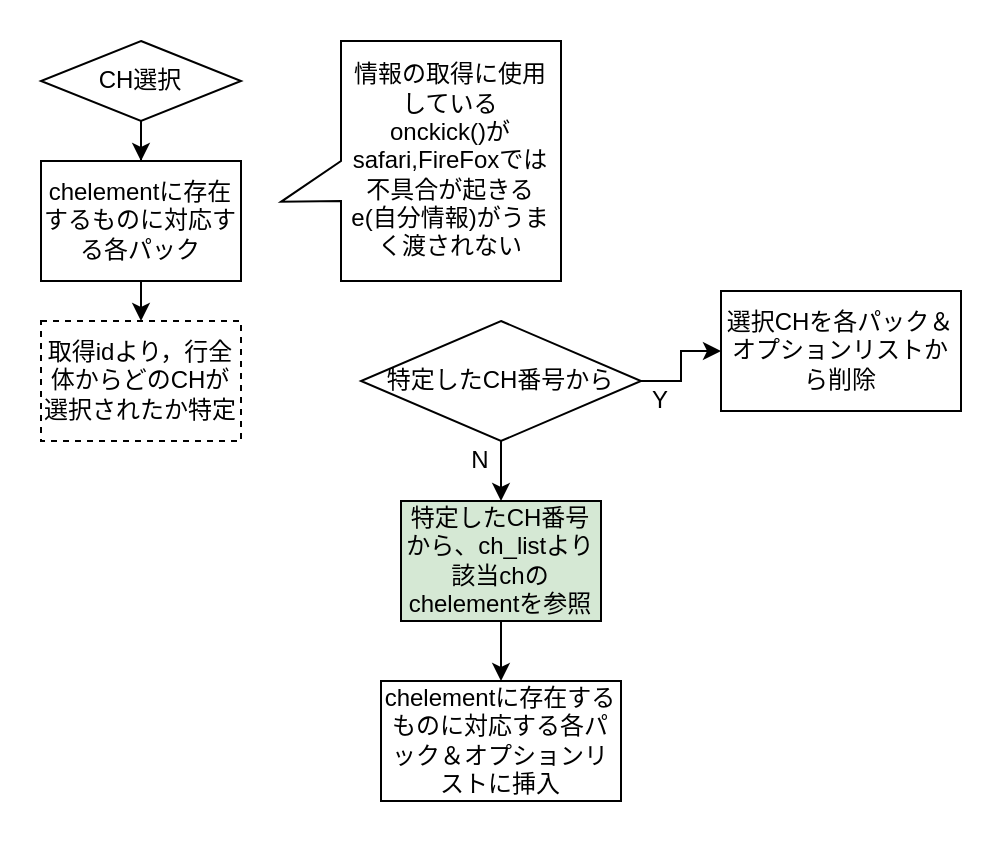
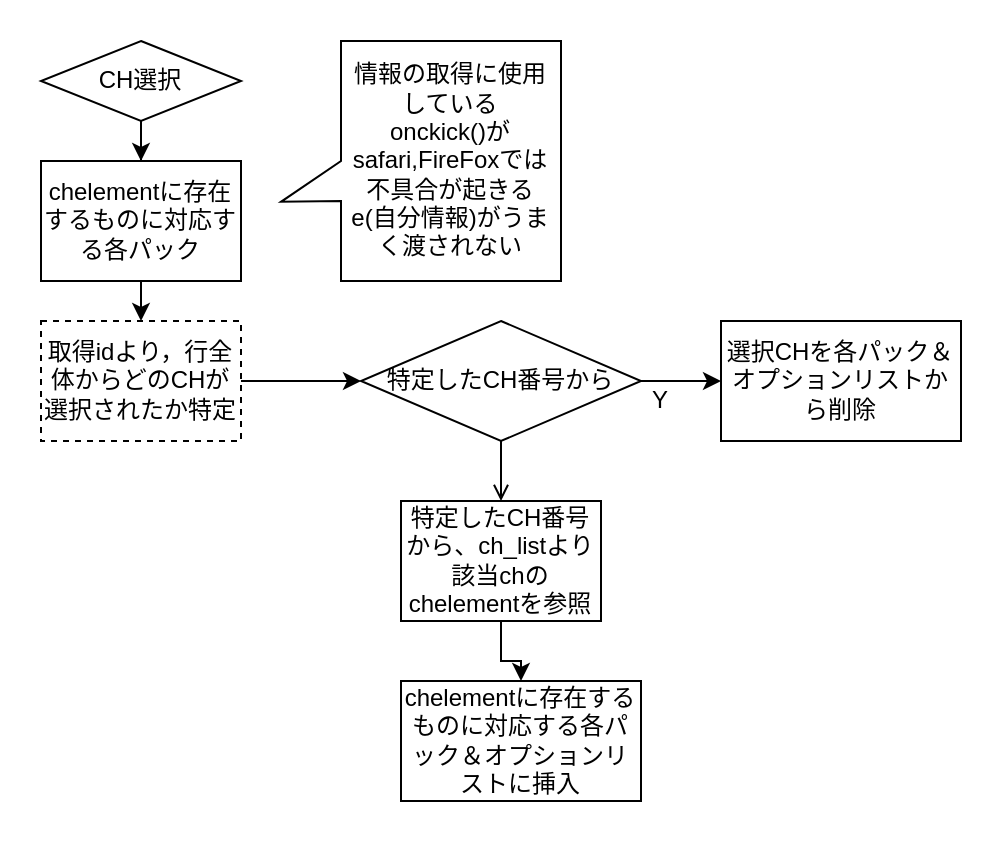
node "選択CHを各パック＆オプションリストから削除": moved (841, 351) -> (841, 381)
edge "取得idより，行全体からどのCHが選択されたか特定" -> "特定したCH番号から": added
node "N": removed
edge "特定したCH番号から" -> "特定したCH番号から、ch_listより該当chのchelementを参照": arrowhead classic -> open
node "特定したCH番号から、ch_listより該当chのchelementを参照": fillcolor #d5e8d4 -> #ffffff
node "chelementに存在するものに対応する各パック＆オプションリストに挿入": moved (501, 741) -> (521, 741)
